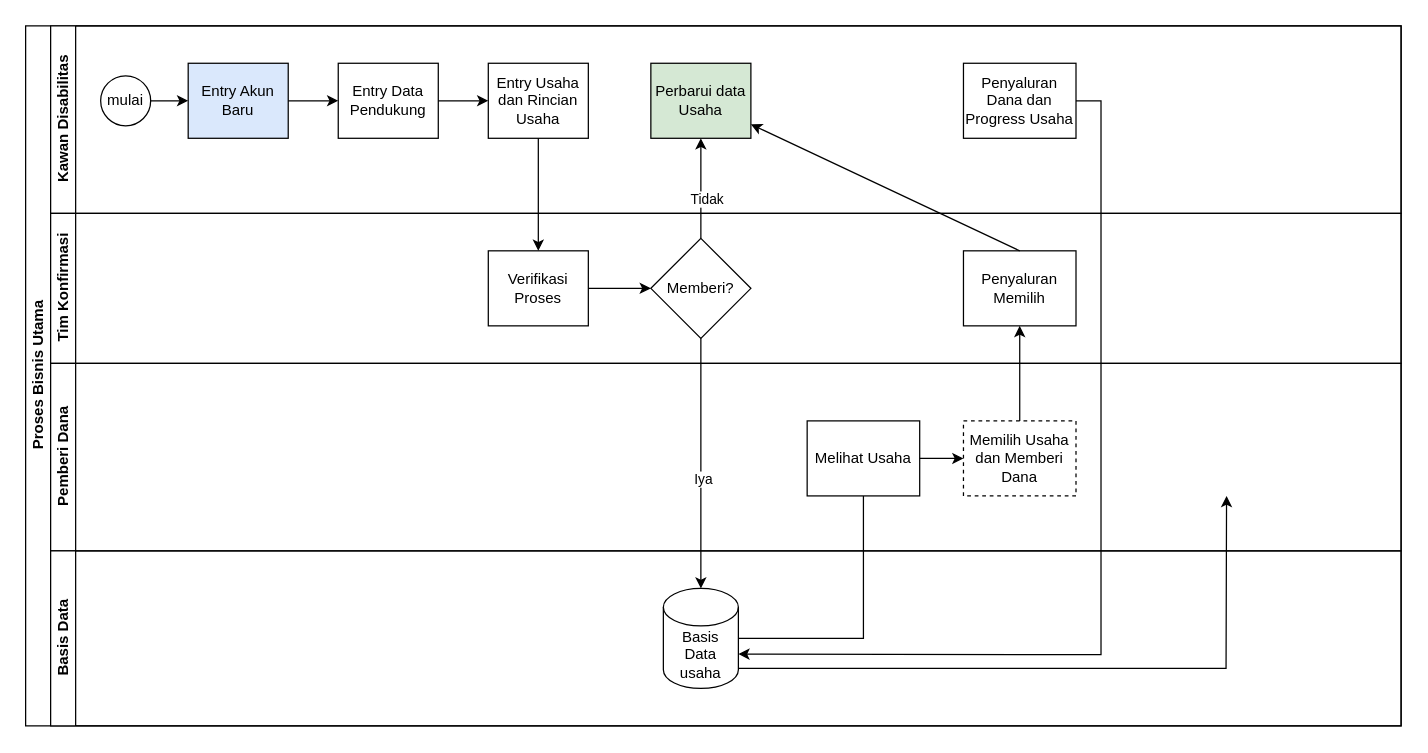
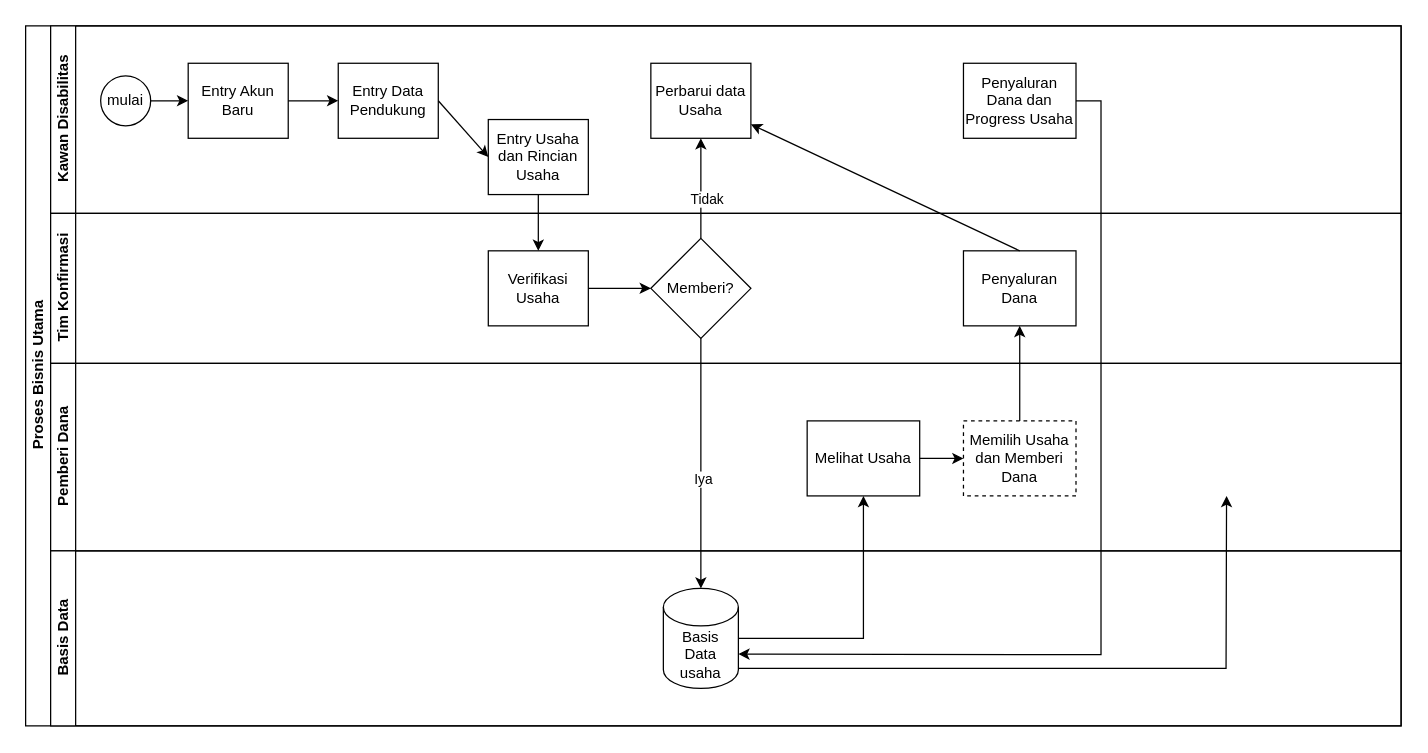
node "Entry Akun Baru": fillcolor #dae8fc -> #ffffff
node "Entry Usaha dan Rincian Usaha": moved (538, 101) -> (538, 157)
node "Perbarui data Usaha": fillcolor #d5e8d4 -> #ffffff
node "Verifikasi Proses": label "Verifikasi Proses" -> "Verifikasi Usaha"
node "Penyaluran Memilih": label "Penyaluran Memilih" -> "Penyaluran Dana"
edge "Melihat Usaha" -- "Basis Data usaha": arrowhead none -> classic
